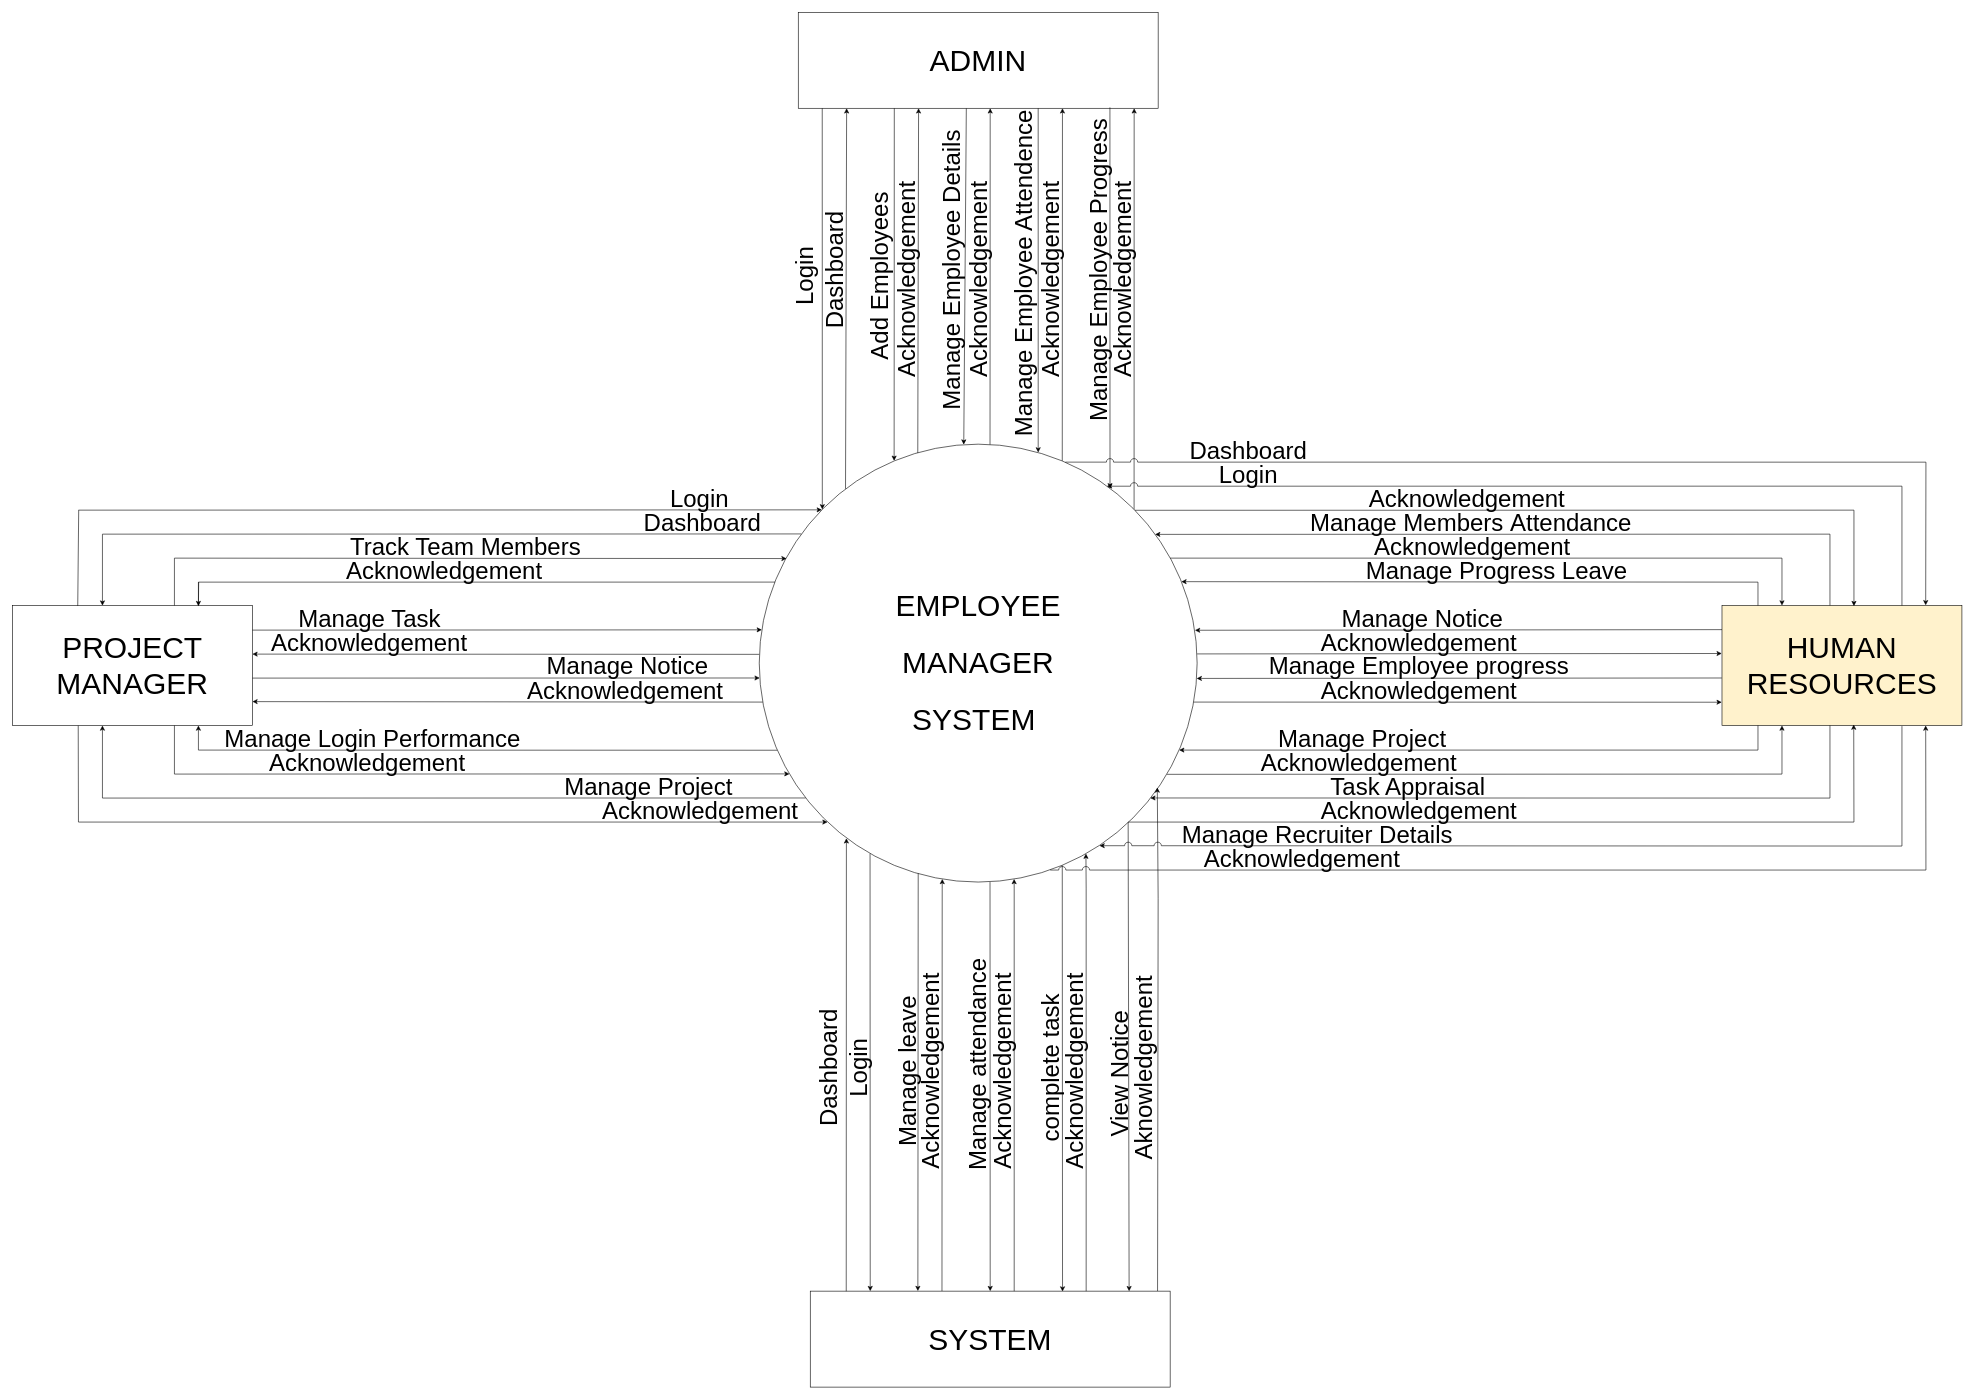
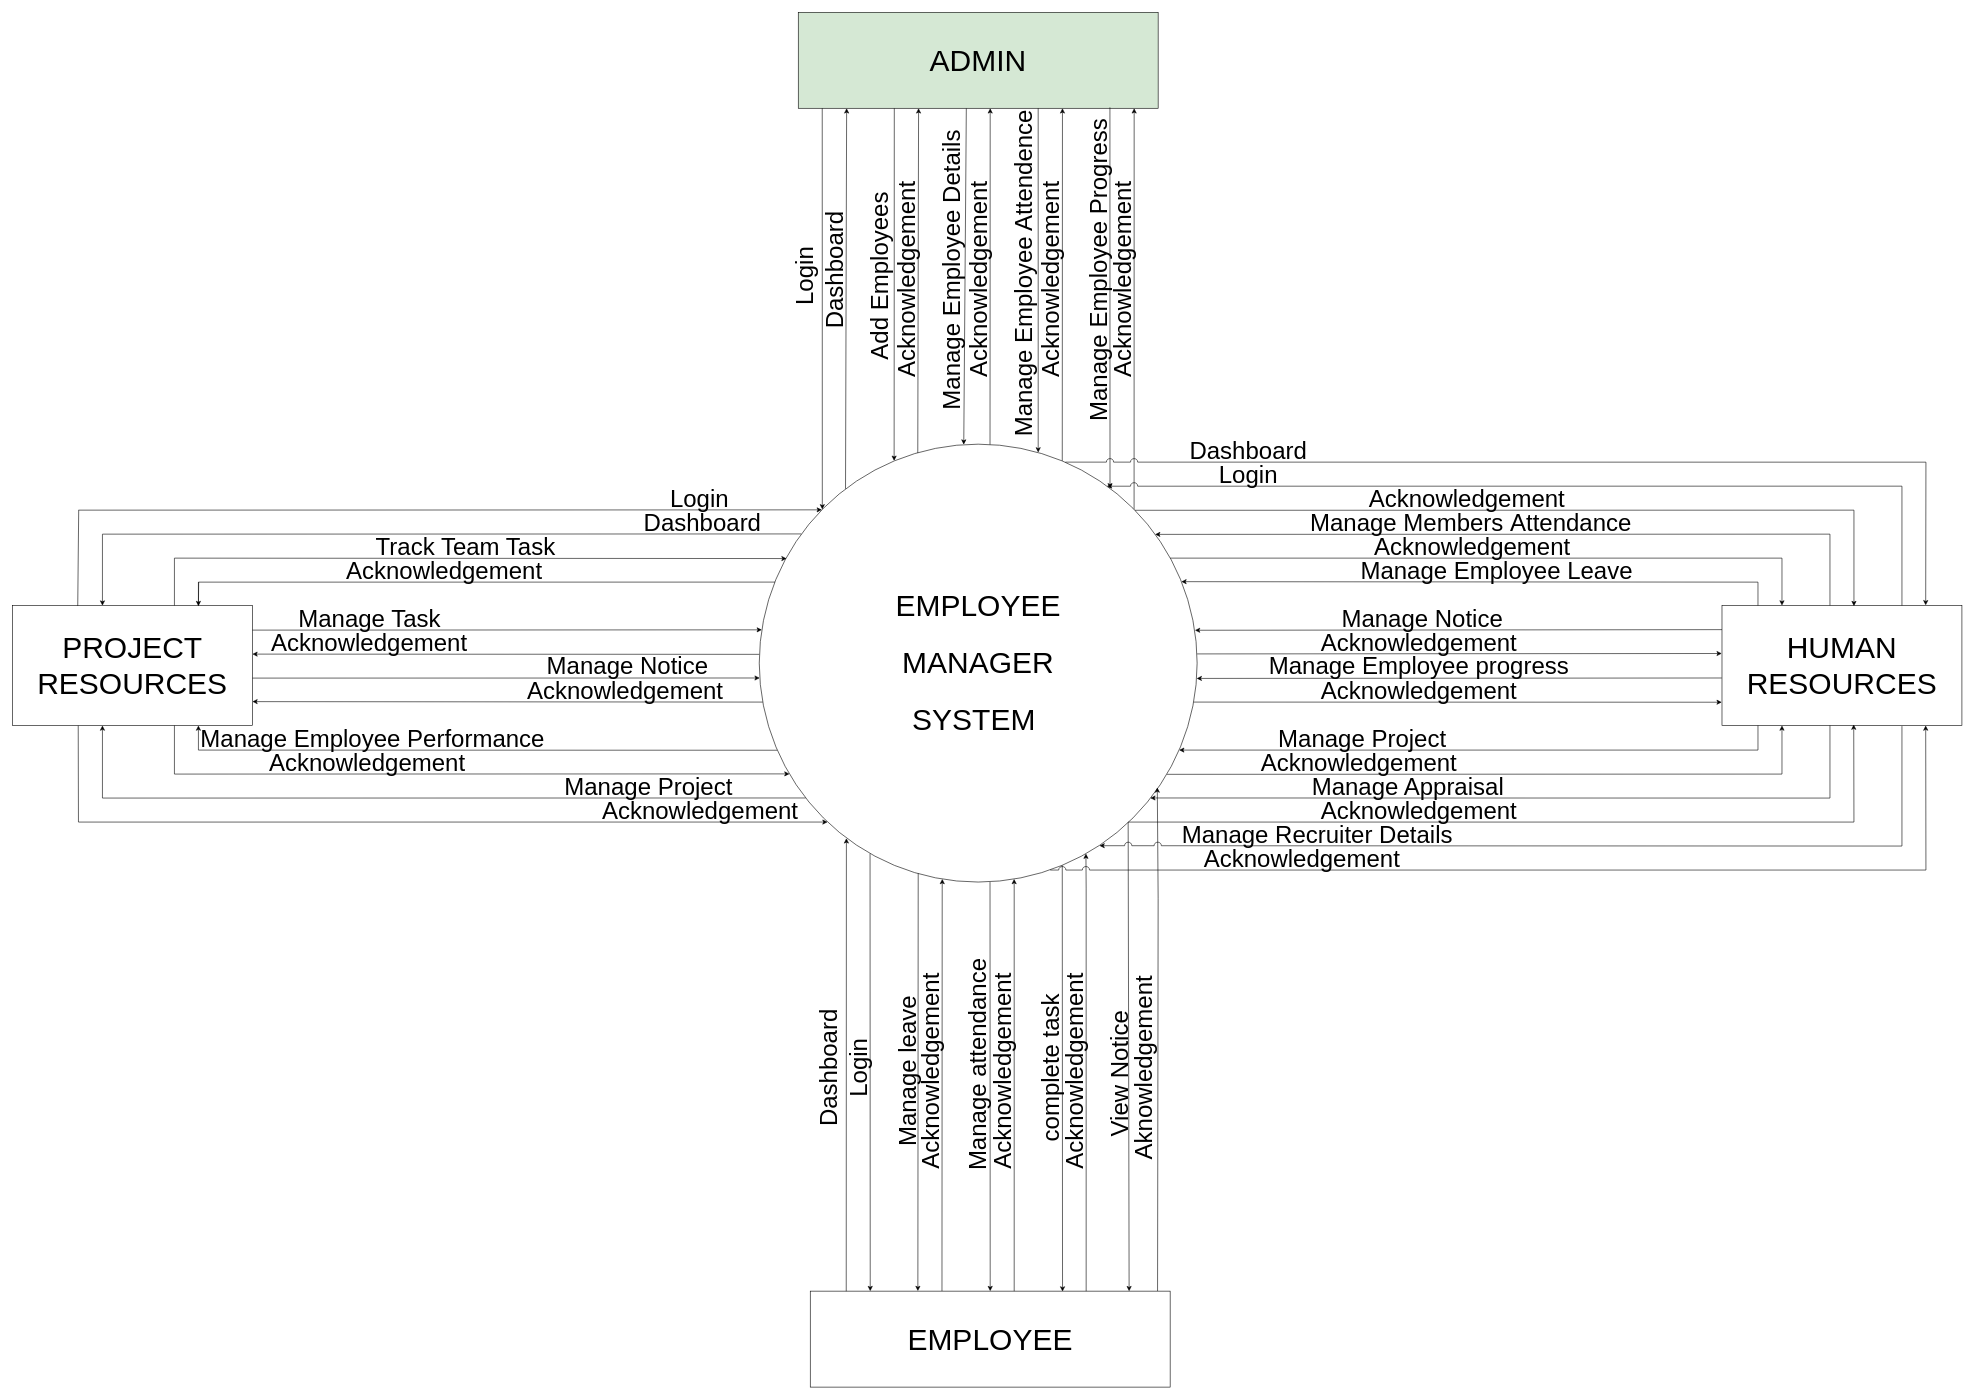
node "ADMIN": fillcolor #ffffff -> #d5e8d4
node "Track Team Members": label "Track Team Members" -> "Track Team Task"
node "Manage Progress Leave": label "Manage Progress Leave" -> "Manage Employee Leave"
node "PROJECT MANAGER": label "PROJECT MANAGER" -> "PROJECT RESOURCES"
node "HUMAN RESOURCES": fillcolor #fff2cc -> #ffffff
node "Manage Login Performance": label "Manage Login Performance" -> "Manage Employee Performance"
node "Task Appraisal": label "Task Appraisal" -> "Manage Appraisal"
node "SYSTEM": label "SYSTEM" -> "EMPLOYEE"
